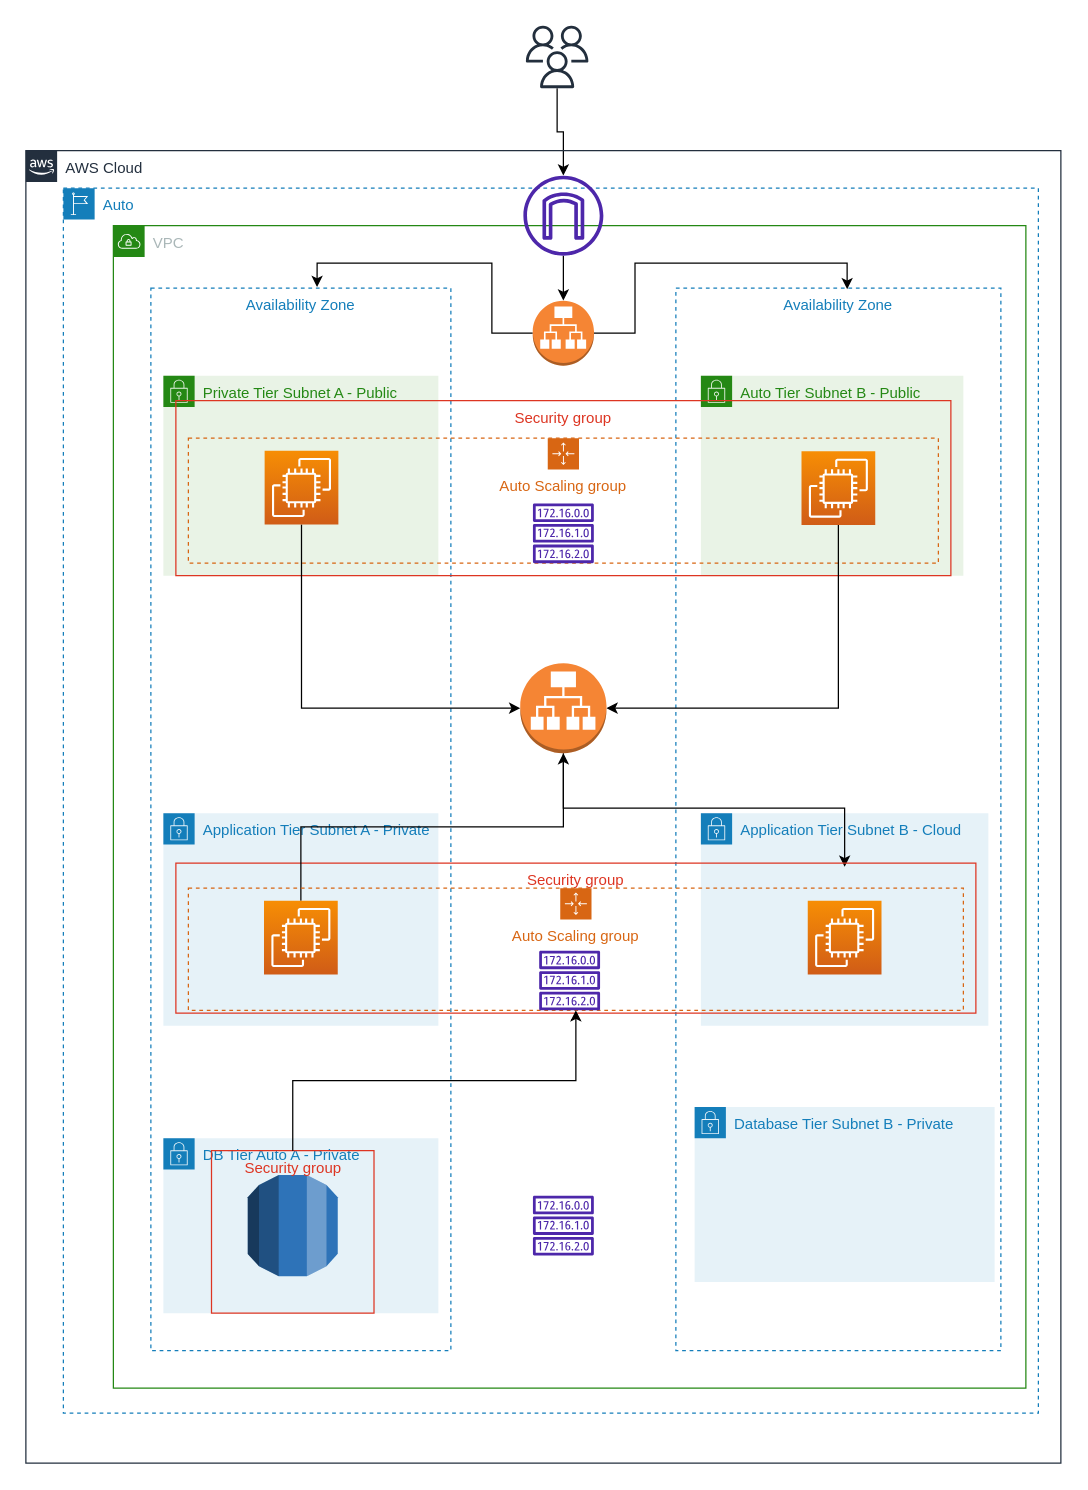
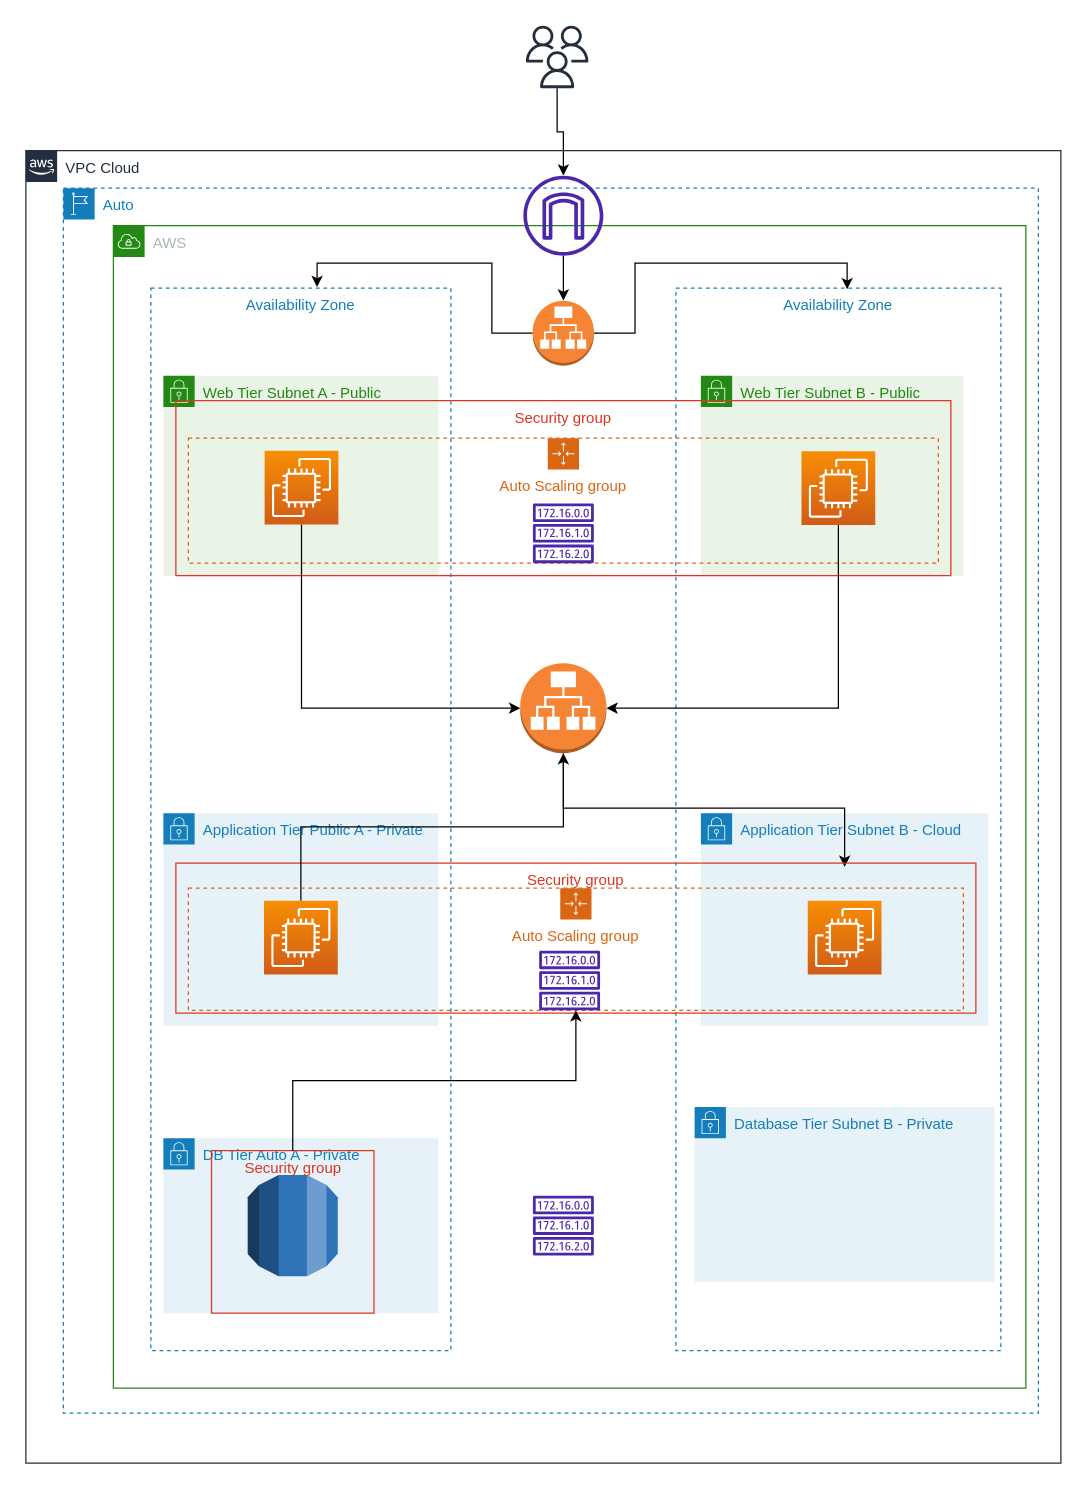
node "AWS Cloud": label "AWS Cloud" -> "VPC Cloud"
node "VPC": label "VPC" -> "AWS"
node "Private Tier Subnet A - Public": label "Private Tier Subnet A - Public" -> "Web Tier Subnet A - Public"
node "Auto Tier Subnet B - Public": label "Auto Tier Subnet B - Public" -> "Web Tier Subnet B - Public"
node "Application Tier Subnet A - Private": label "Application Tier Subnet A - Private" -> "Application Tier Public A - Private"
